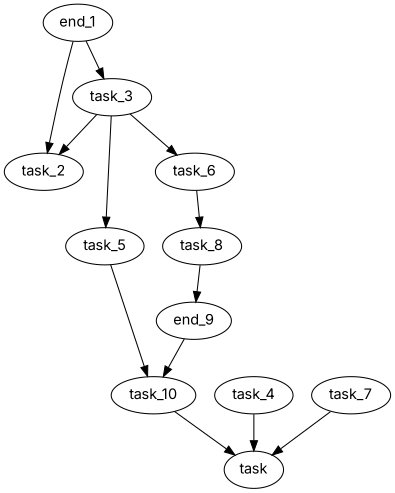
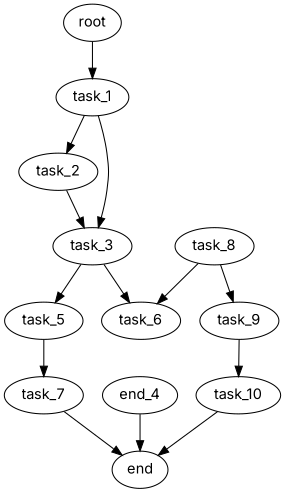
node "end_1": label "end_1" -> "task_1"
node "root": added
edge "task_3" -> "task_2": reversed
edge "task_6" -> "task_8": reversed
edge "task_5" -> "task_10": now "task_5" -> "task_7"
node "end_9": label "end_9" -> "task_9"
node "task_4": label "task_4" -> "end_4"
node "task": label "task" -> "end"
